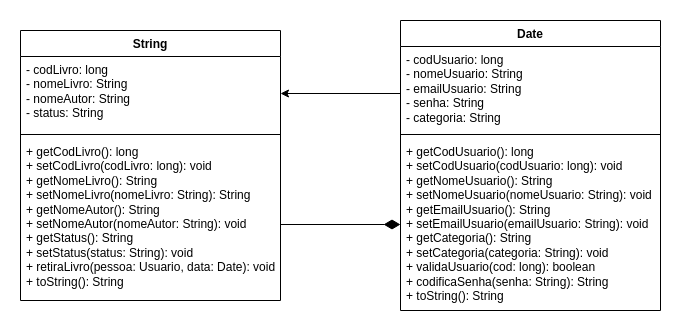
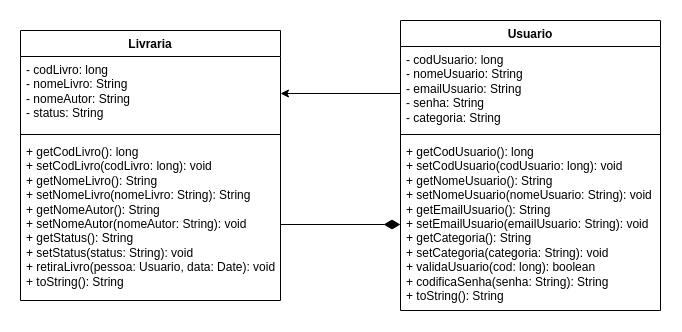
node "Date": label "Date" -> "Usuario"
node "String": label "String" -> "Livraria"
